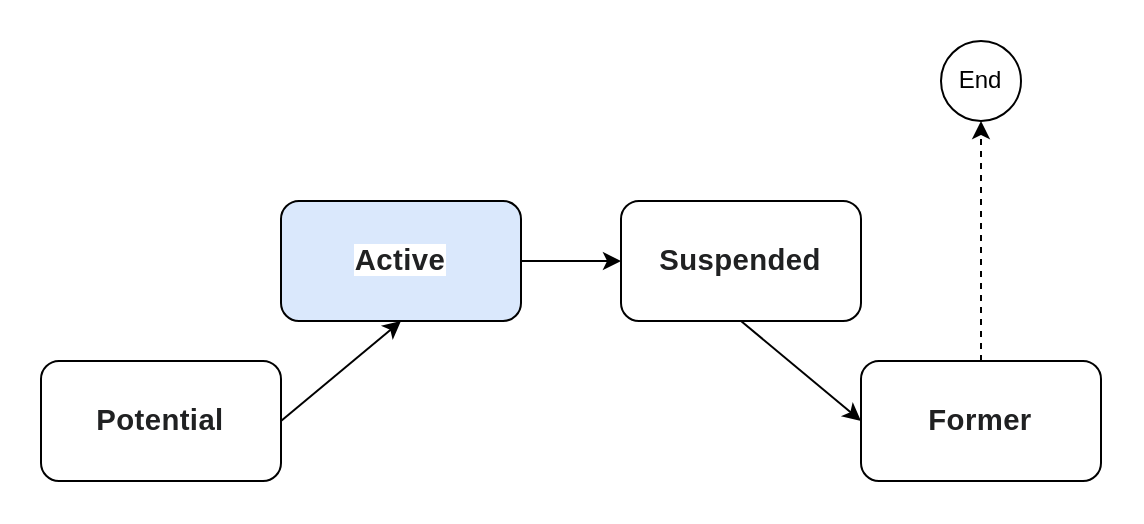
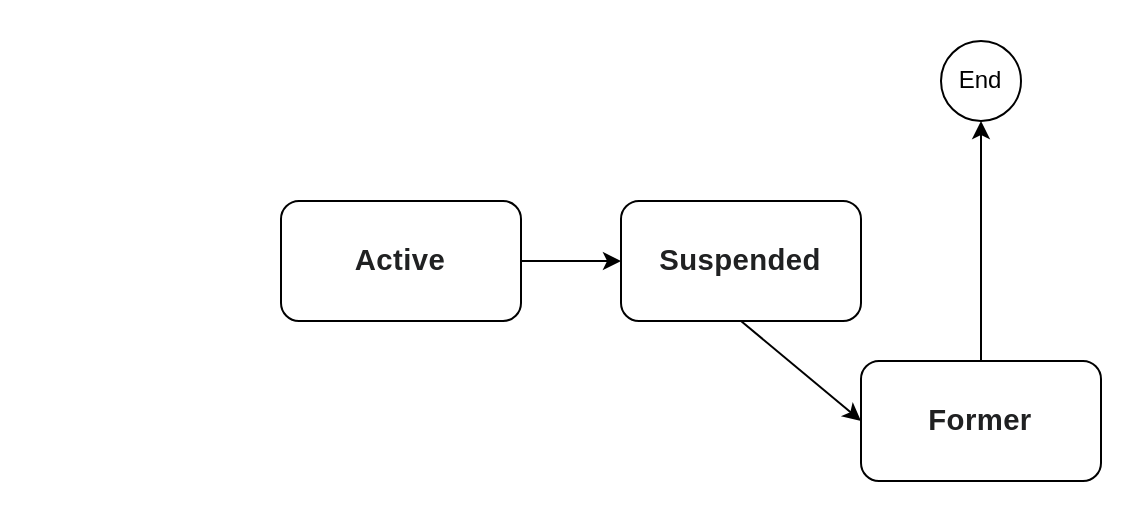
edge "Former" -> "End": style dashed -> solid
node "Active": fillcolor #dae8fc -> #ffffff
edge "Potential" -> "Active": removed
node "Potential": removed
